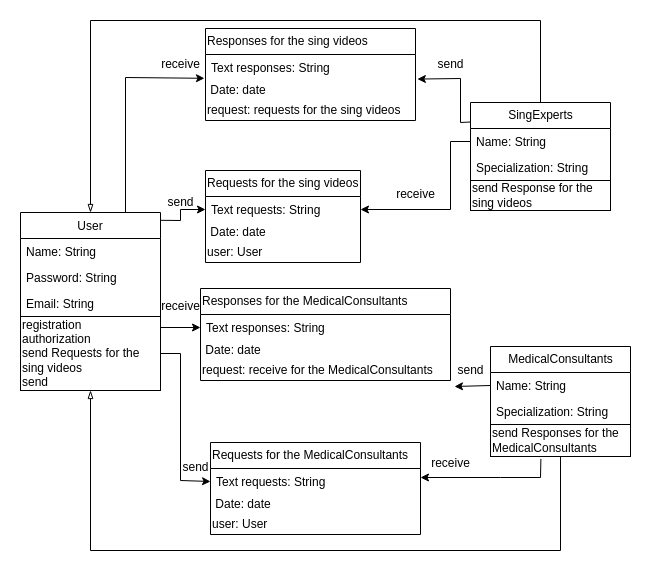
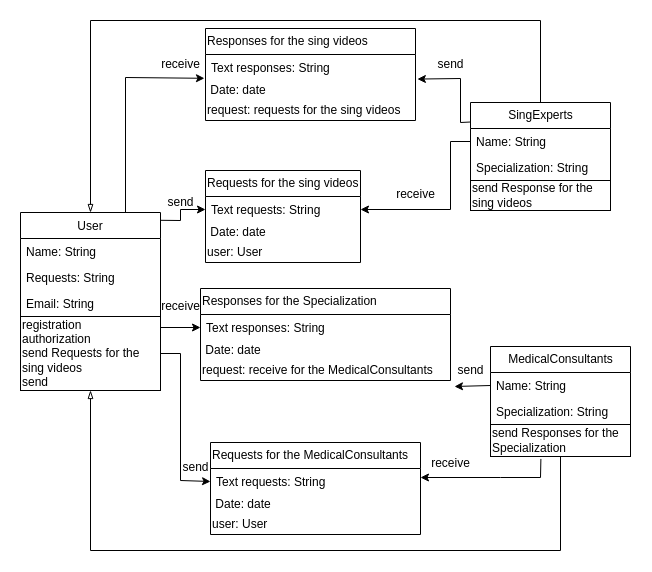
node "Password: String": label "Password: String" -> "Requests: String"
node "Responses for the MedicalConsultants": label "Responses for the MedicalConsultants" -> "Responses for the Specialization"
node "send Responses for the MedicalConsultants": label "send Responses for the MedicalConsultants" -> "send Responses for the Specialization"
